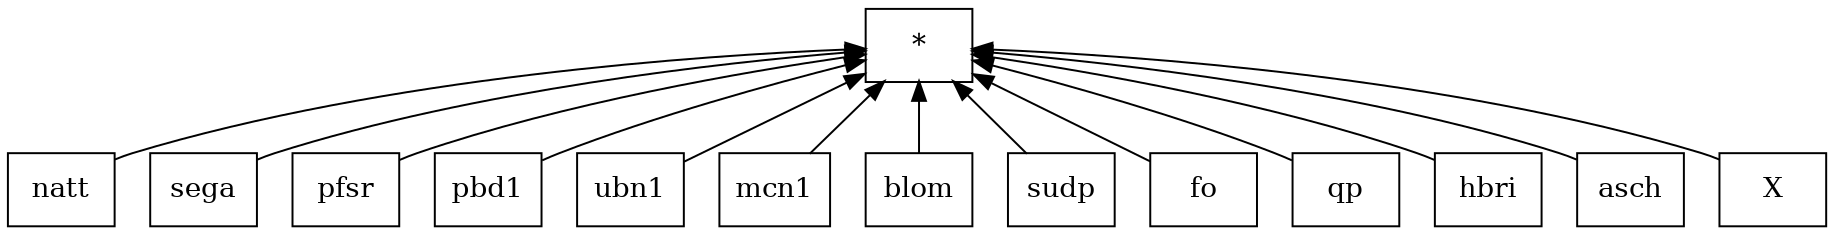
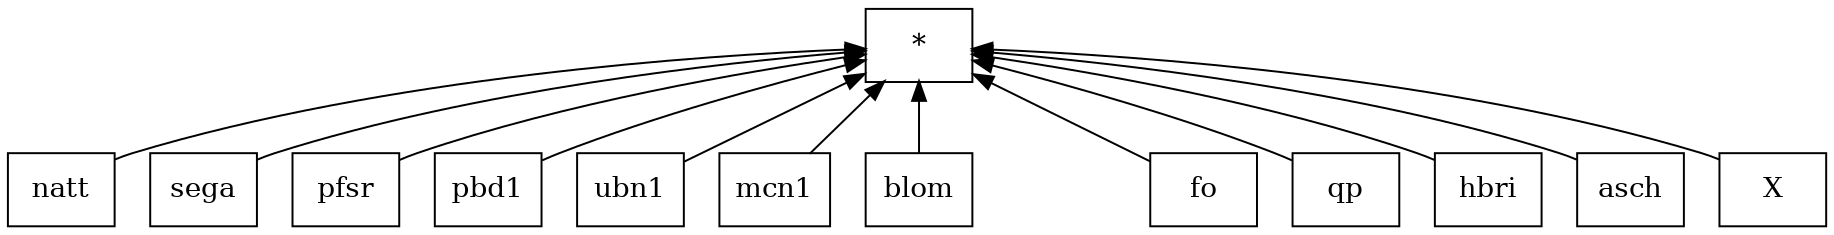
node "sudp": removed
